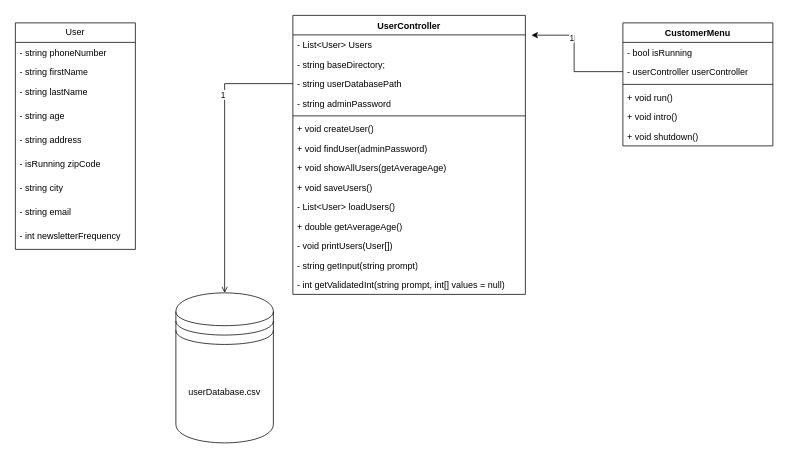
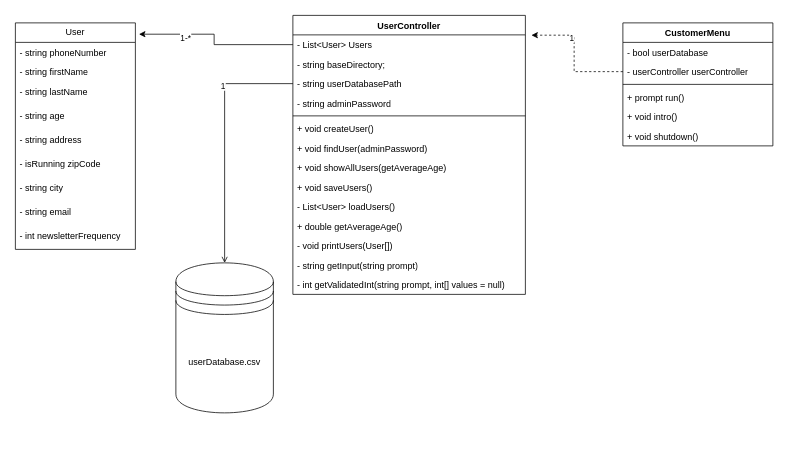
edge "- List<User> Users" -> "User": added, label "1-*"
node "- bool isRunning": label "- bool isRunning" -> "- bool userDatabase"
edge "- userController userController" -> "UserController": style solid -> dashed
node "+ void run()": label "+ void run()" -> "+ prompt run()"
node "userDatabase.csv": moved (225, 368) -> (225, 338)
